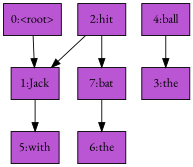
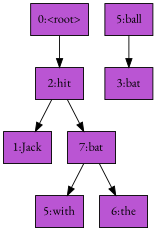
node "4:ball": label "4:ball" -> "5:ball"
edge "0:<root>" -> "1:Jack": now "0:<root>" -> "2:hit"
node "3:the": label "3:the" -> "3:bat"
edge "1:Jack" -> "5:with": now "7:bat" -> "5:with"
